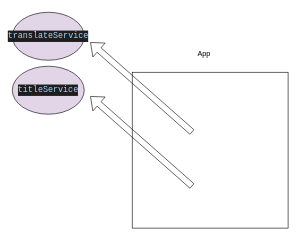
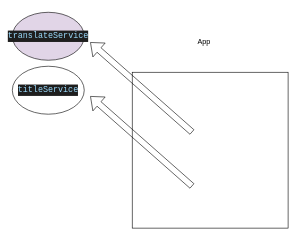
node "App": moved (204, 54) -> (204, 42)
node "titleService": fillcolor #e1d5e7 -> #ffffff
